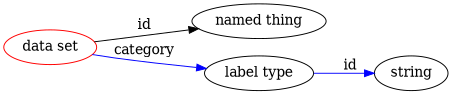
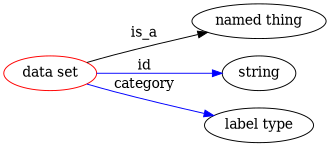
edge "data set" -> "named thing": label "id" -> "is_a"
edge "label type" -> "string": now "data set" -> "string"
